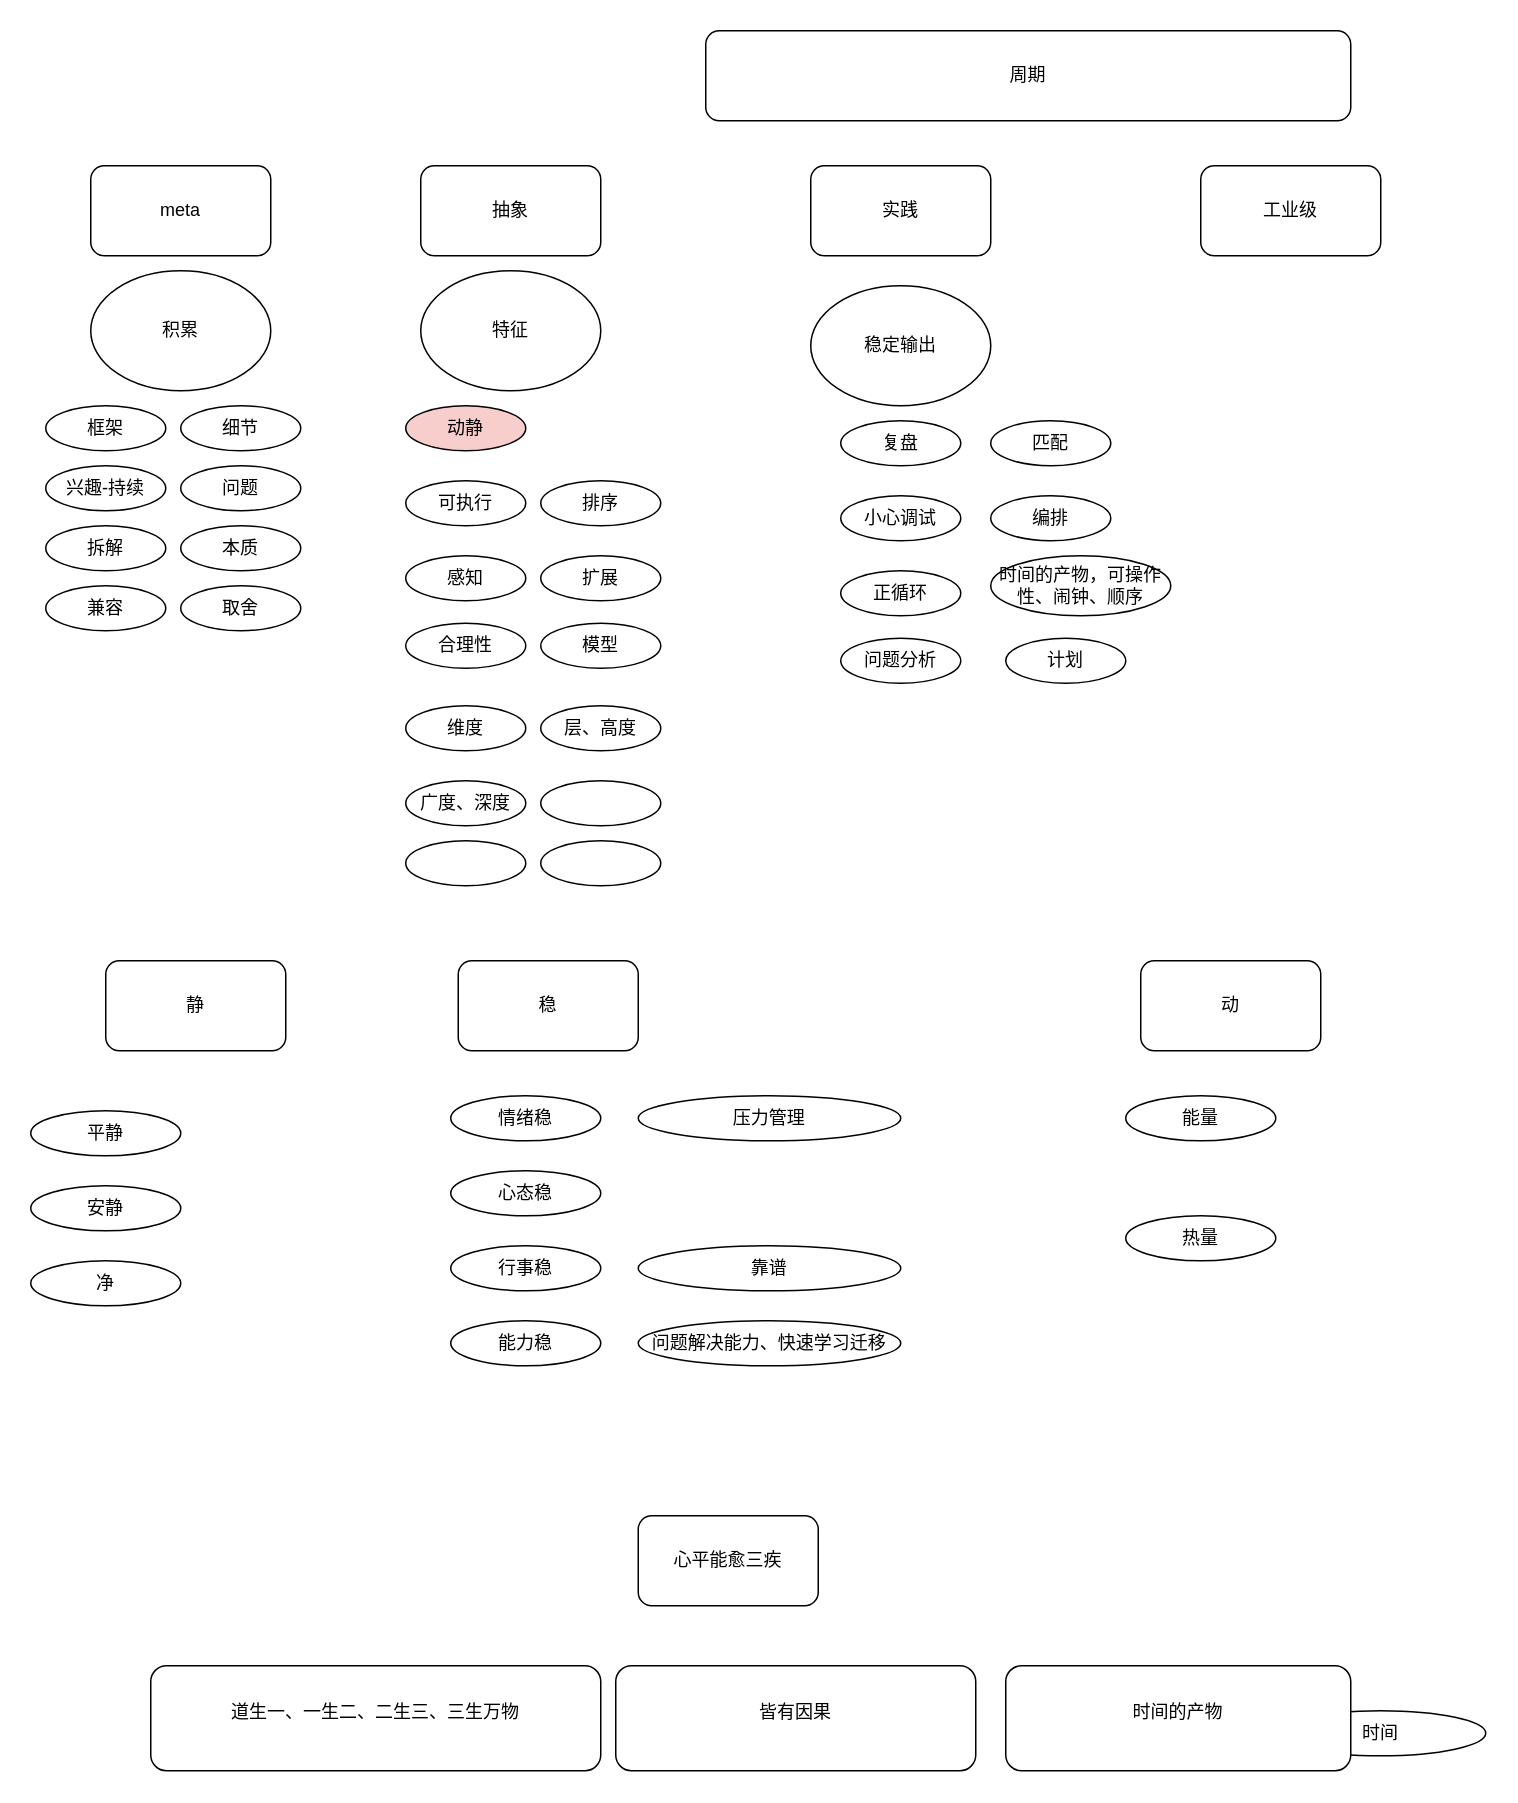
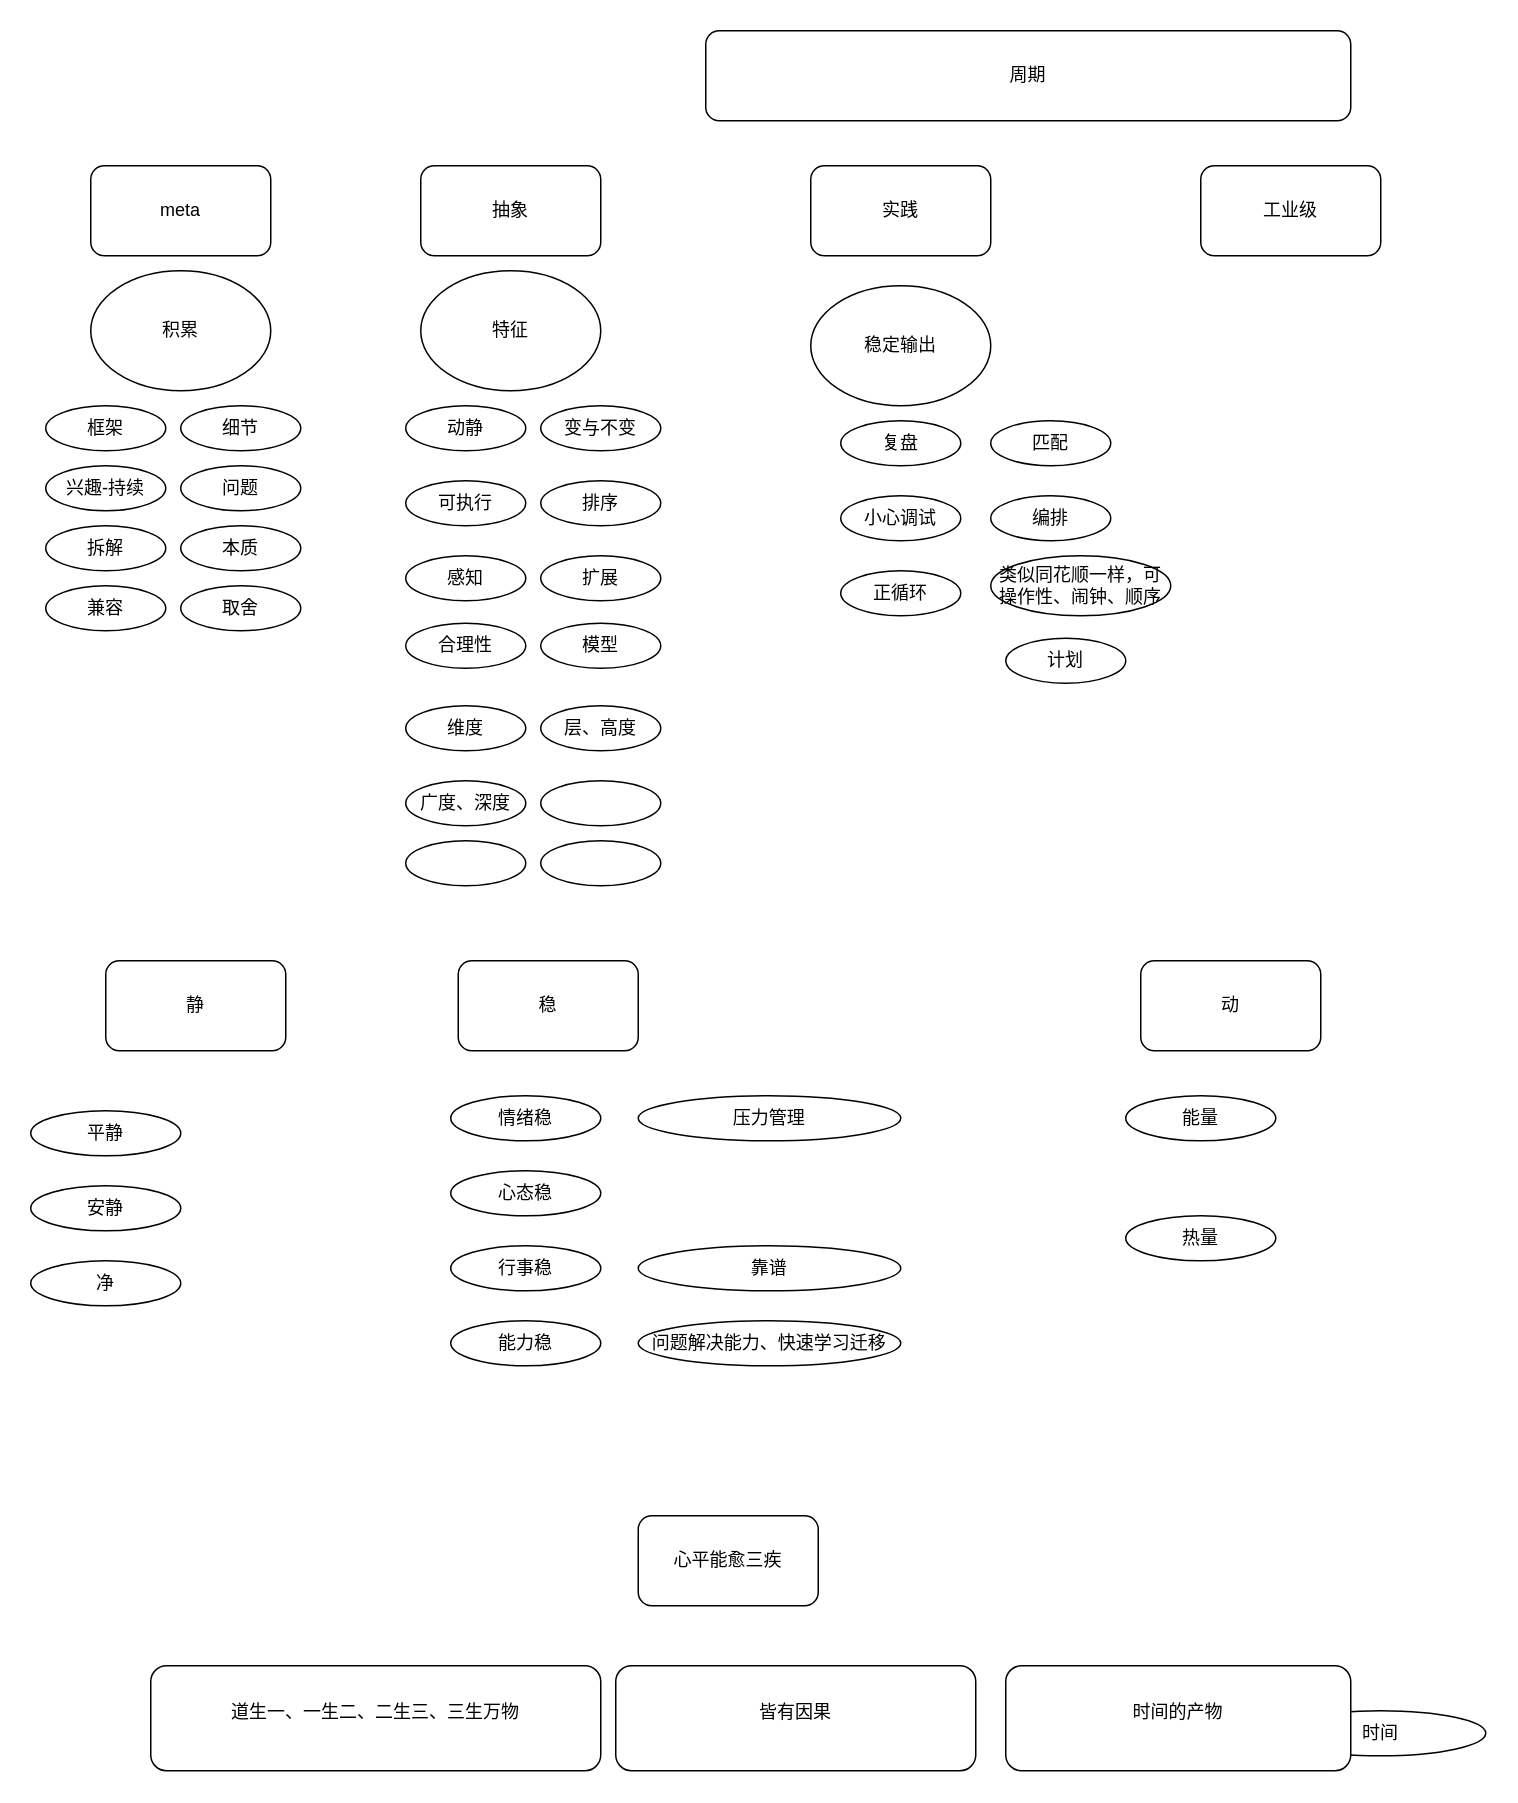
node "动静": fillcolor #f8cecc -> #ffffff
node "变与不变": added
node "时间的产物，可操作性、闹钟、顺序": label "时间的产物，可操作性、闹钟、顺序" -> "类似同花顺一样，可操作性、闹钟、顺序"
node "问题分析": removed
